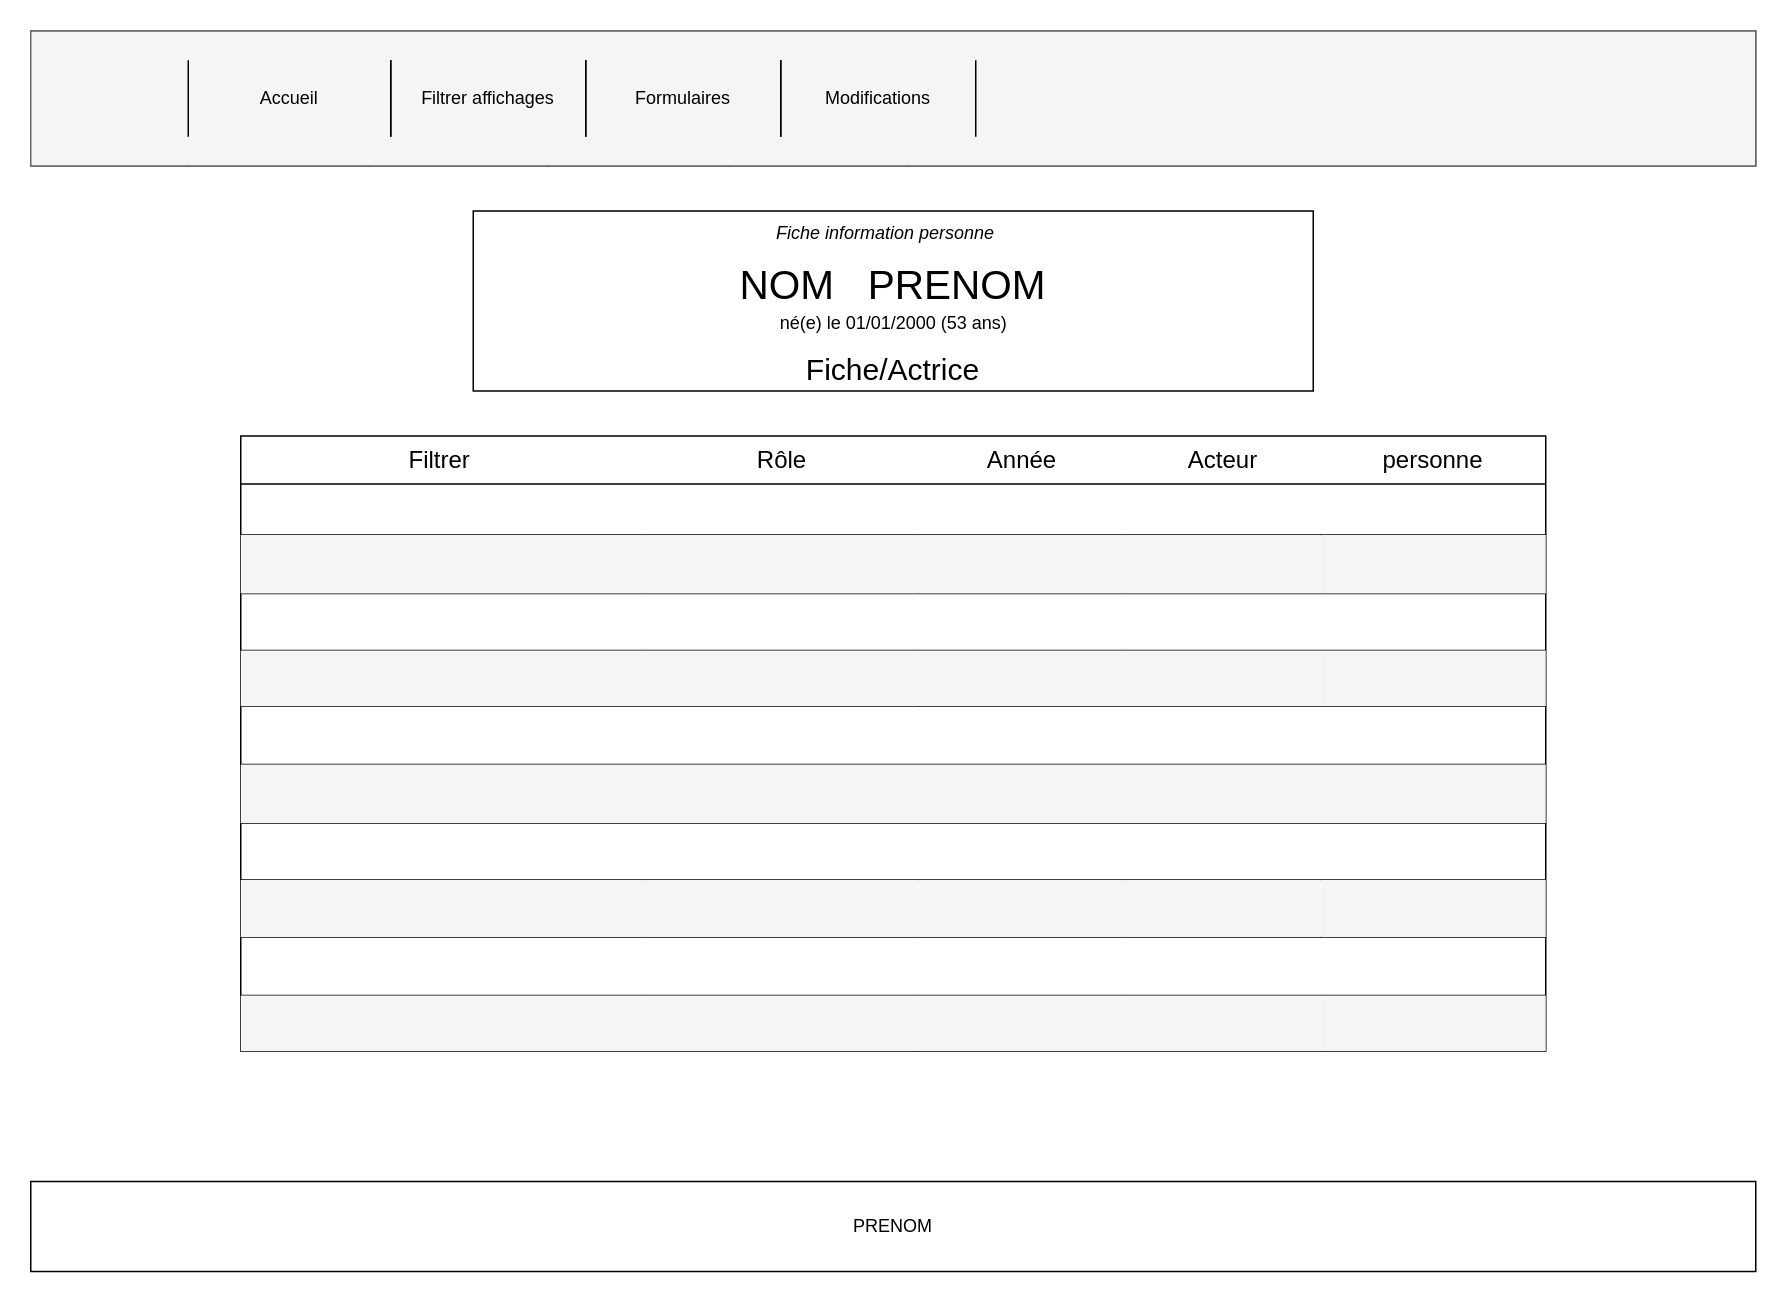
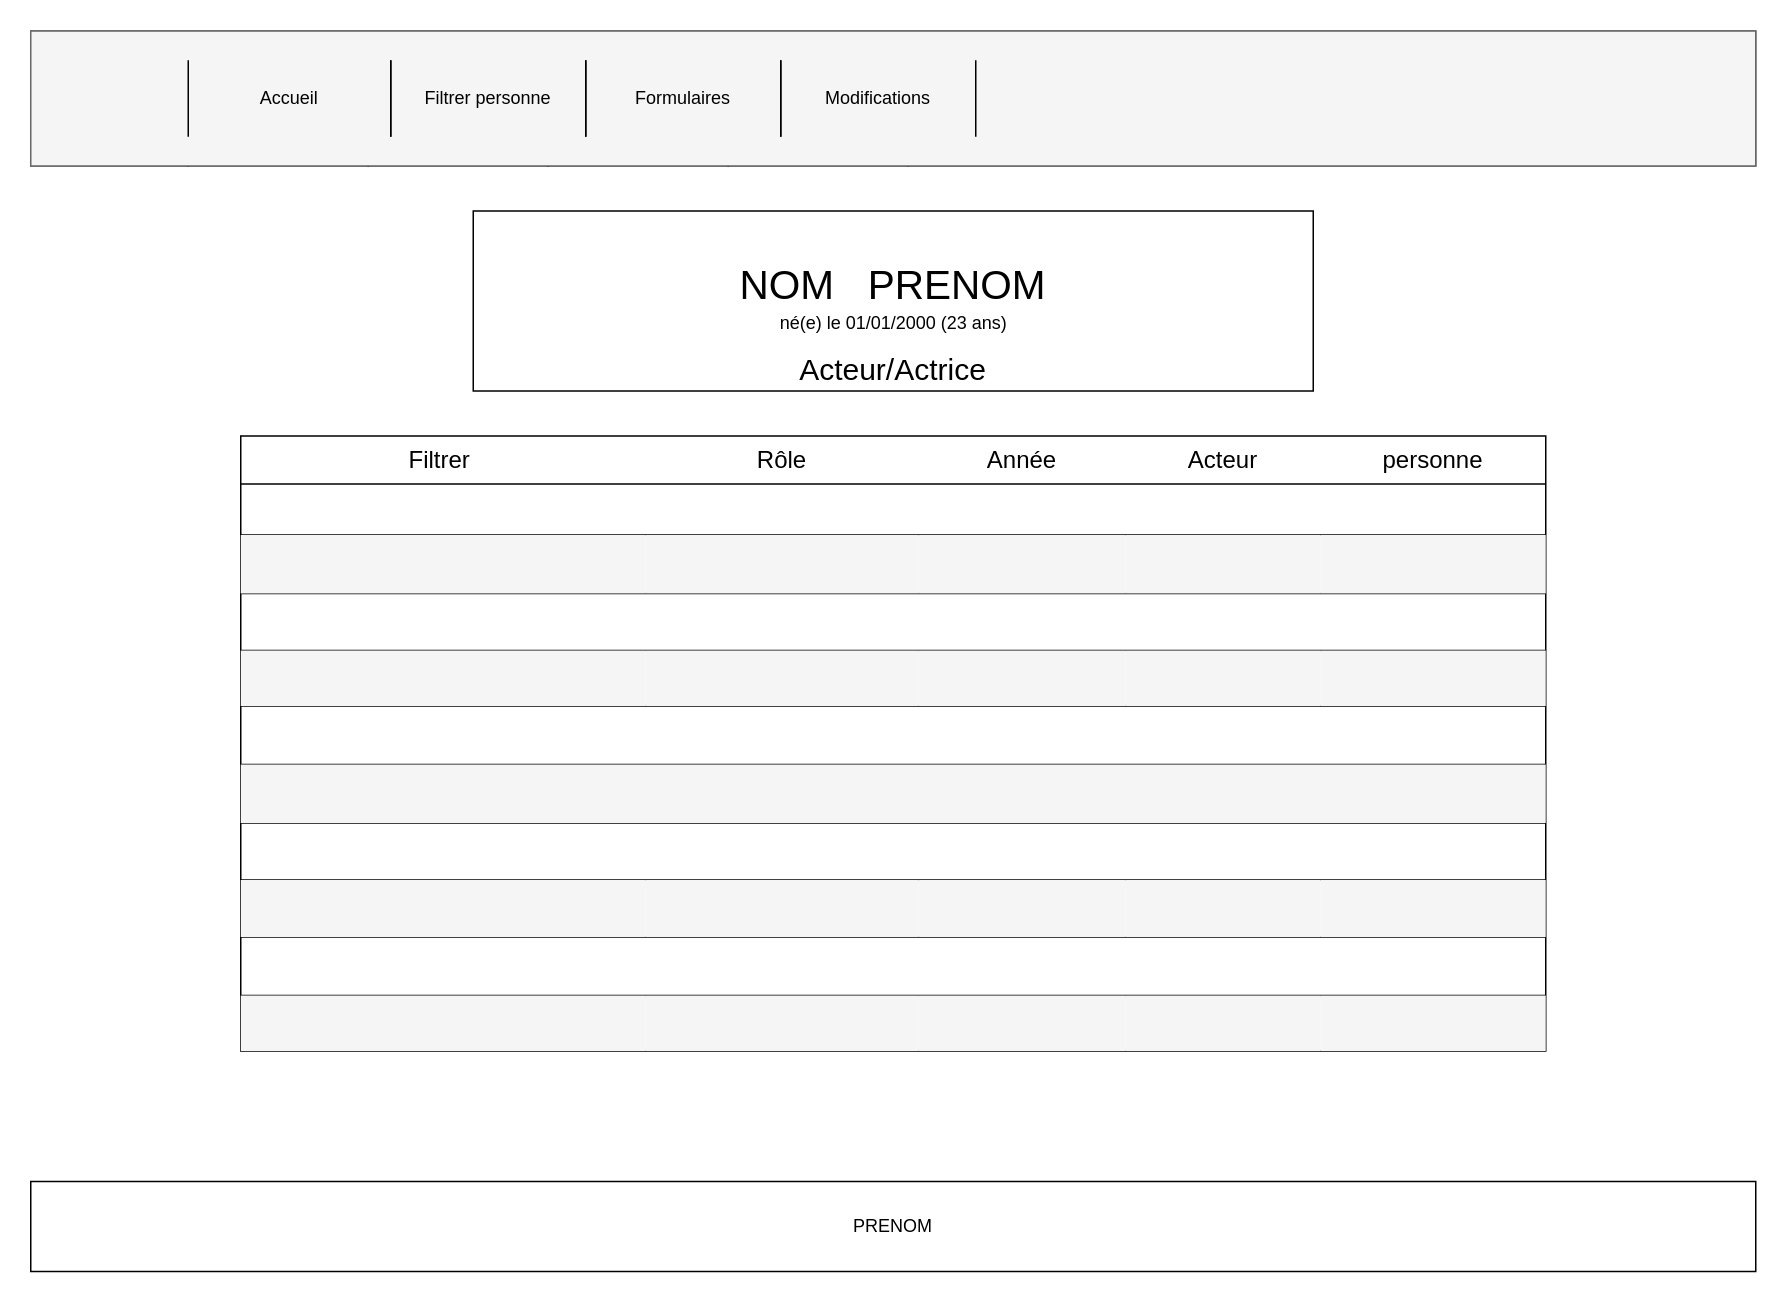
node "Filtrer affichages": label "Filtrer affichages" -> "Filtrer personne"
node "Fiche information personne": removed
node "né(e) le 01/01/2000 (53 ans)": label "né(e) le 01/01/2000 (53 ans)" -> "né(e) le 01/01/2000 (23 ans)"
node "Fiche/Actrice": label "Fiche/Actrice" -> "Acteur/Actrice"
